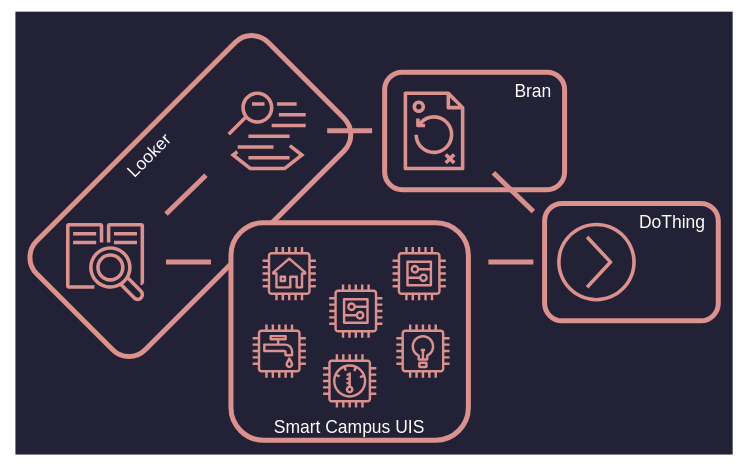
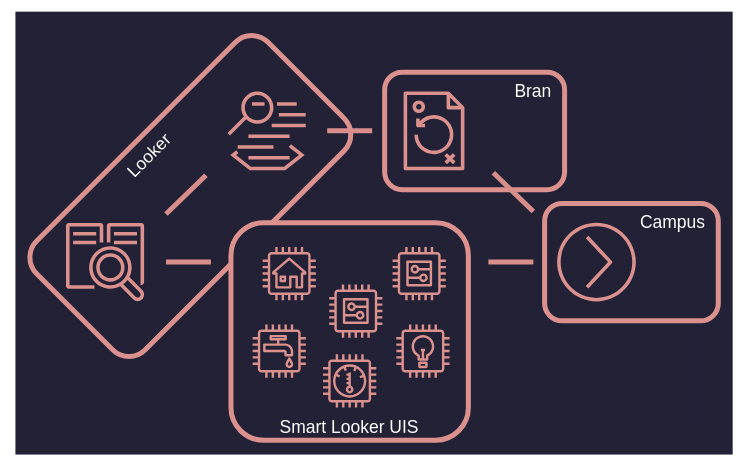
node "DoThing": label "DoThing" -> "Campus"
node "Smart Campus UIS": label "Smart Campus UIS" -> "Smart Looker UIS"
